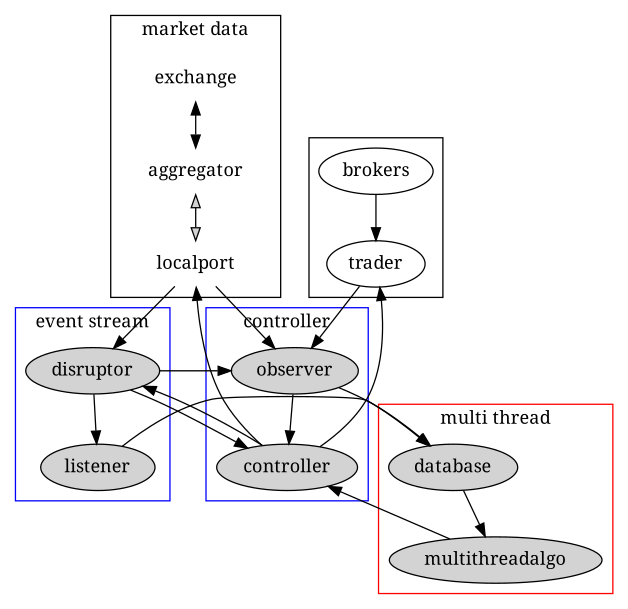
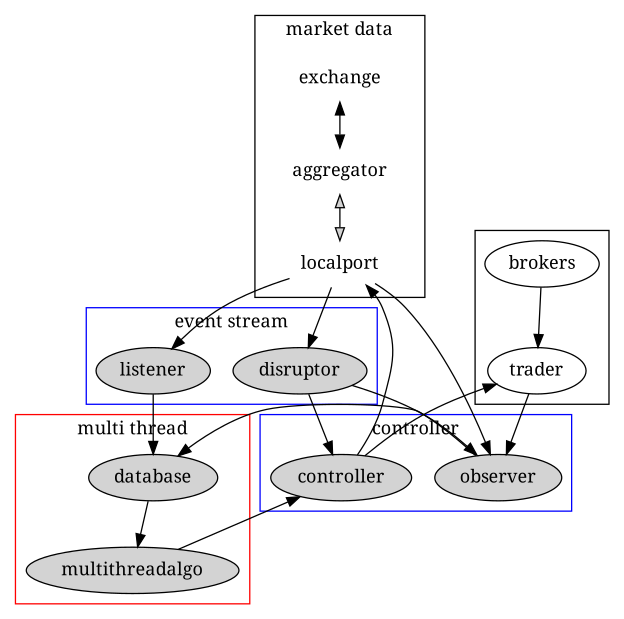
edge "disruptor" -> "listener": now "localport" -> "listener"
edge "observer" -> "controller": removed
edge "controller" -> "disruptor": removed
